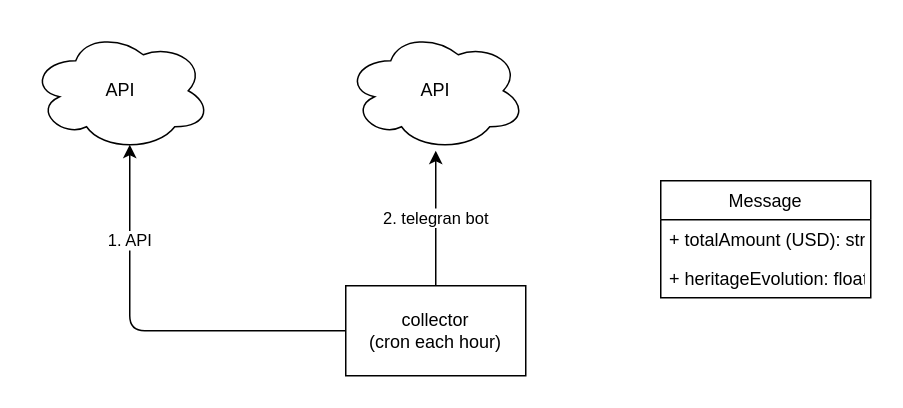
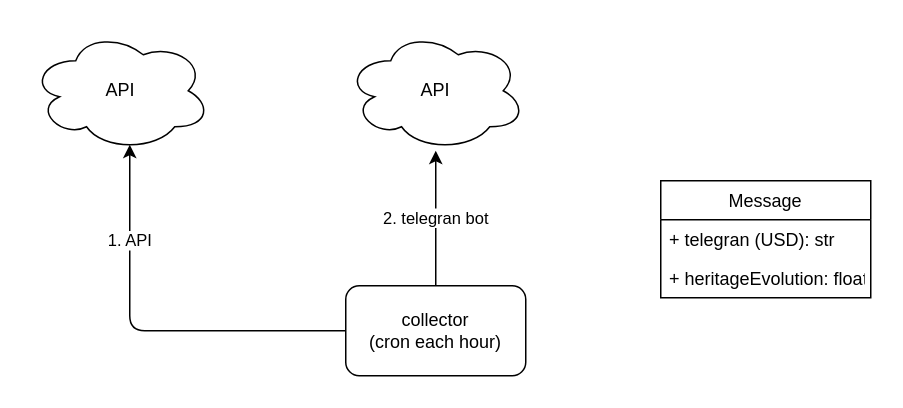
node "+ totalAmount (USD): str": label "+ totalAmount (USD): str" -> "+ telegran (USD): str"
node "collector (cron each hour)": shape rectangle -> rounded rectangle
